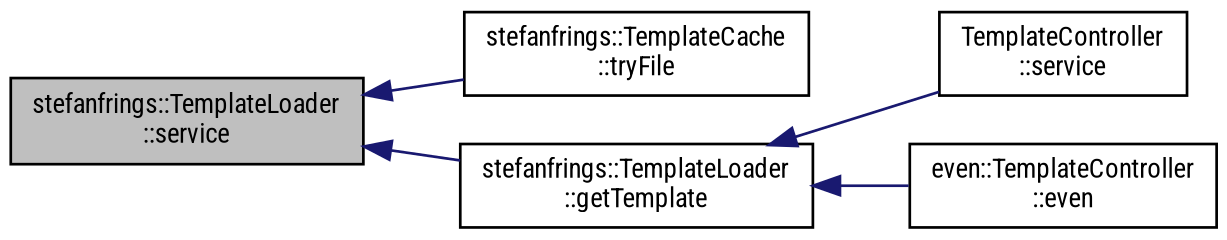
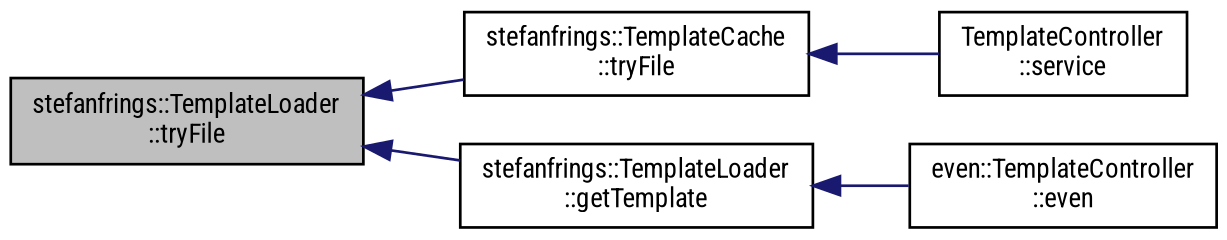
edge "TemplateController ::service" -> "stefanfrings::TemplateLoader ::getTemplate": now "TemplateController ::service" -> "stefanfrings::TemplateCache ::tryFile"
node "stefanfrings::TemplateLoader ::service": label "stefanfrings::TemplateLoader ::service" -> "stefanfrings::TemplateLoader ::tryFile"
